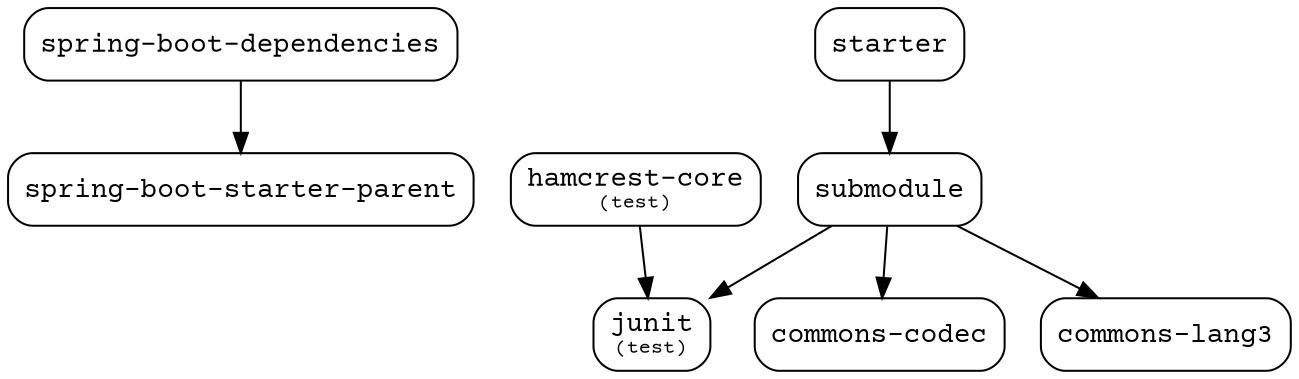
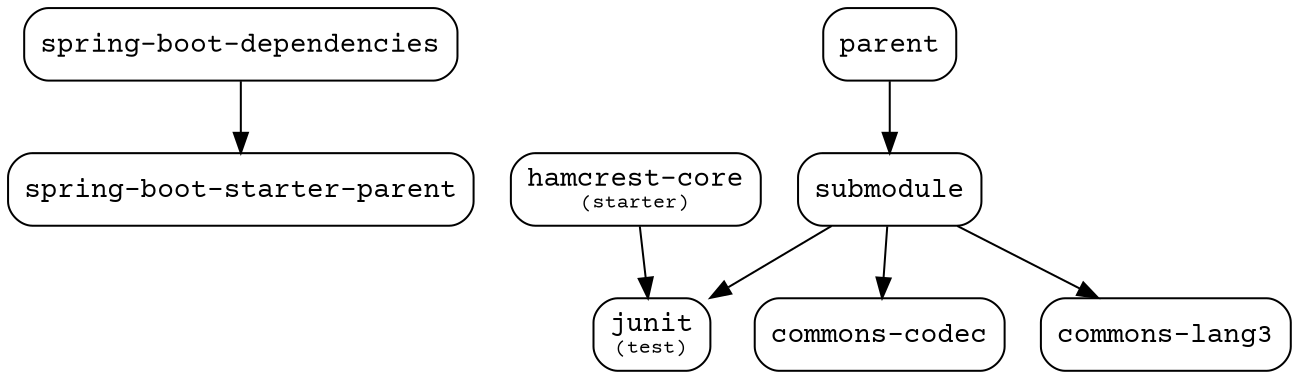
node "starter": label "starter" -> "parent"
node "hamcrest-core": text "(test)" -> "(starter)"
